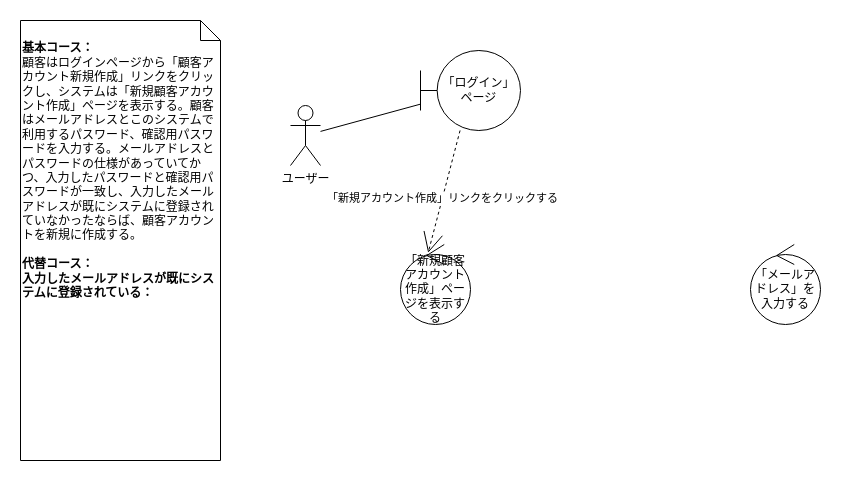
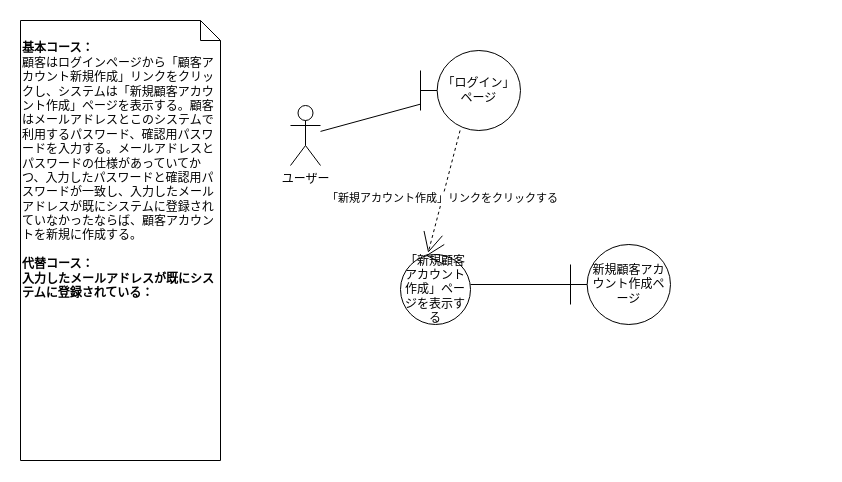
edge "「新規顧客アカウント作成」ページを表示する" -- "新規顧客アカウント作成ページ": added
node "新規顧客アカウント作成ページ": added
node "「メールアドレス」を入力する": removed
